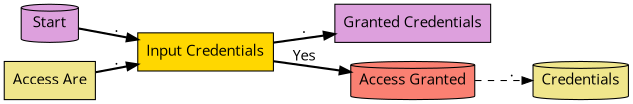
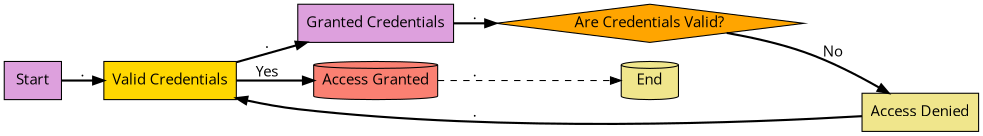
node "Start": shape cylinder -> box
node "Are Credentials Valid?": added
node "Input Credentials": label "Input Credentials" -> "Valid Credentials"
node "Access Are": label "Access Are" -> "Access Denied"
node "Credentials": label "Credentials" -> "End"
